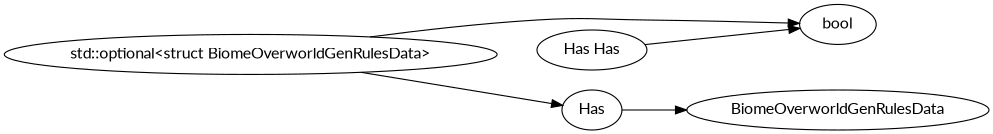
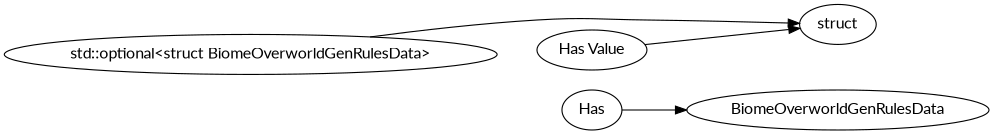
node "bool": label "bool" -> "struct"
node "Has Has": label "Has Has" -> "Has Value"
edge "std::optional<struct BiomeOverworldGenRulesData>" -> "Has": removed
